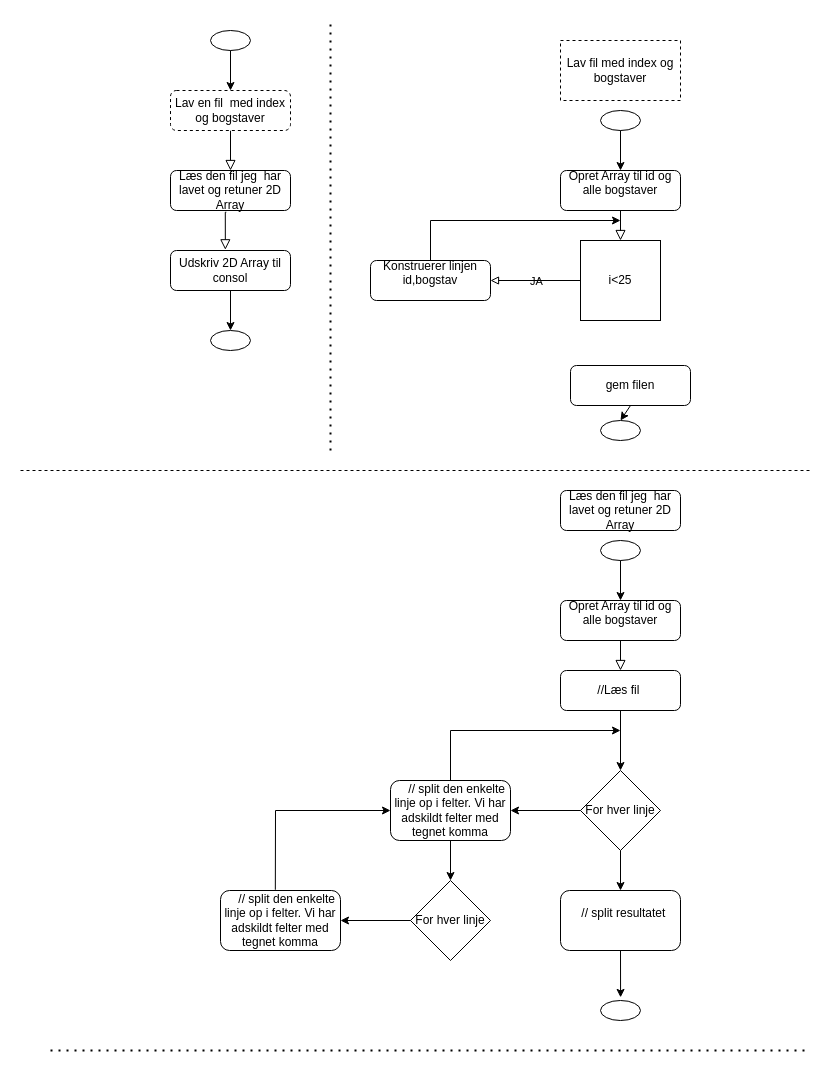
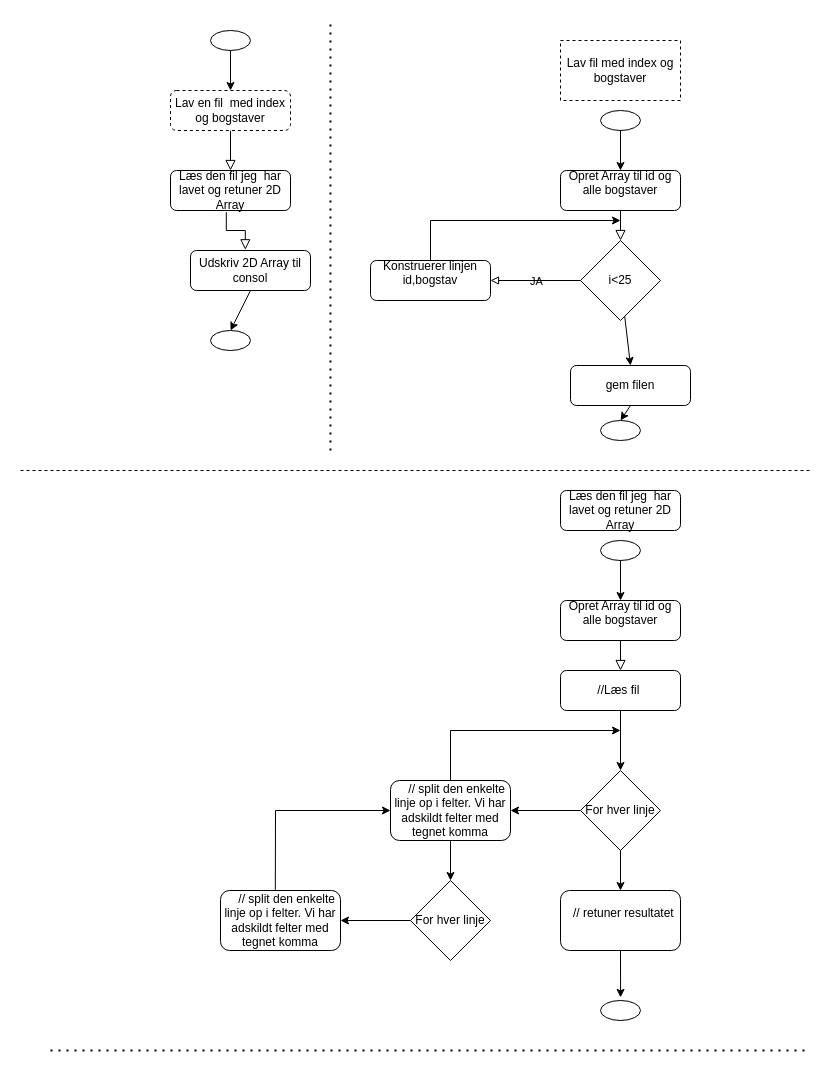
node "Udskriv 2D Array til consol": moved (231, 271) -> (251, 271)
node "i<25": shape rectangle -> diamond
edge "i<25" -> "gem filen": added
node "// split resultatet": label "// split resultatet" -> "// retuner resultatet"
